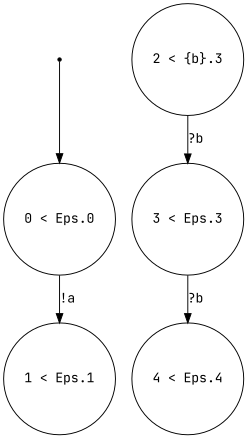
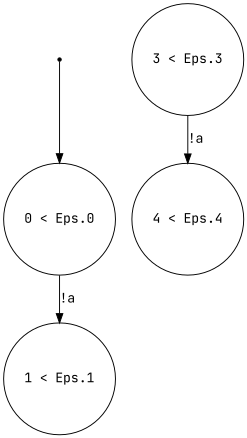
node "2 < {b}.3": removed
edge "3 < Eps.3" -> "4 < Eps.4": label "?b" -> "!a"
